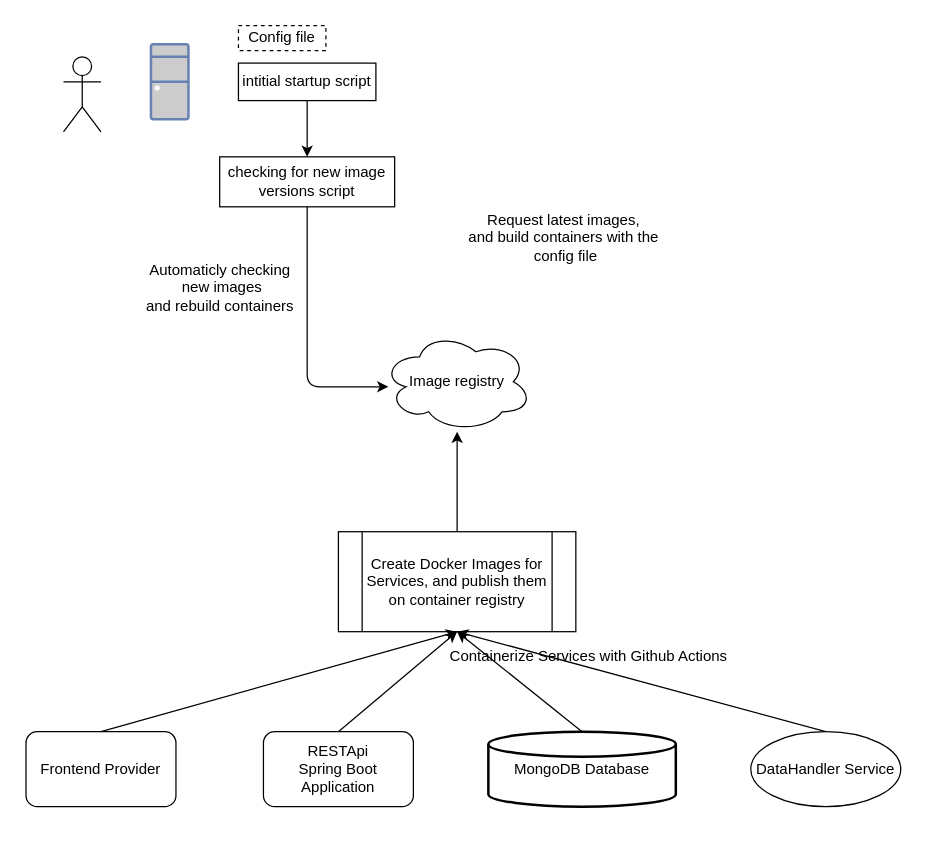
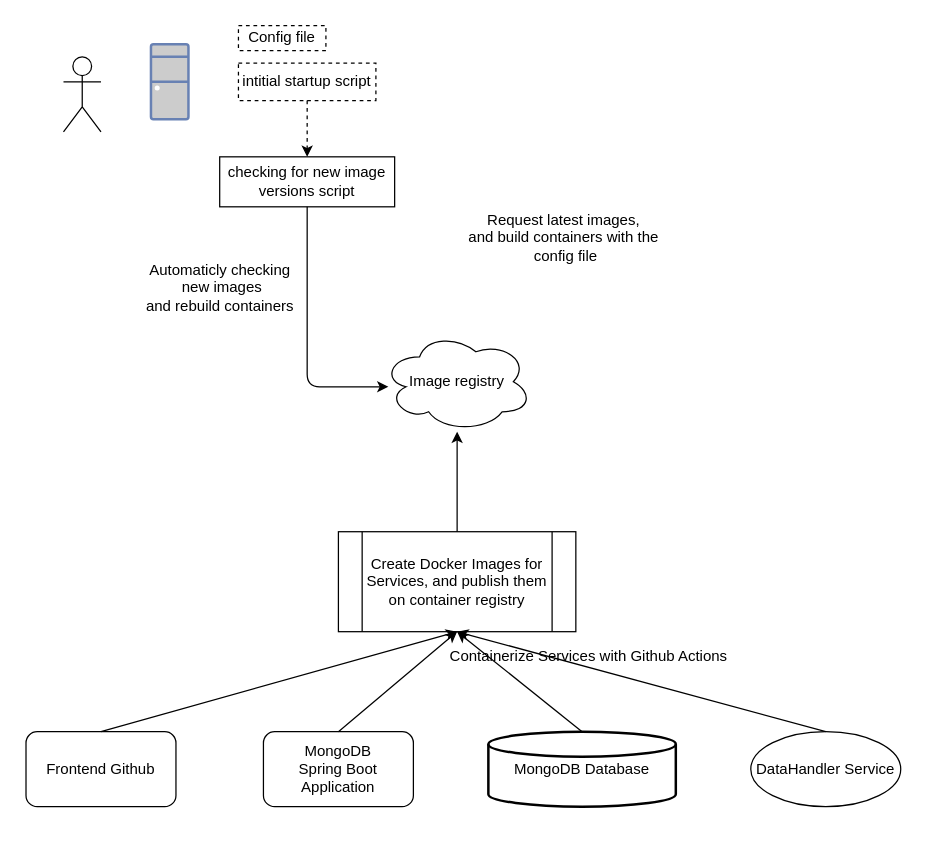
node "intitial startup script": style solid -> dashed
edge "intitial startup script" -> "checking for new image versions script": style solid -> dashed
node "Frontend Provider": label "Frontend Provider" -> "Frontend Github"
node "RESTApi Spring Boot Application": label "RESTApi Spring Boot Application" -> "MongoDB Spring Boot Application"
